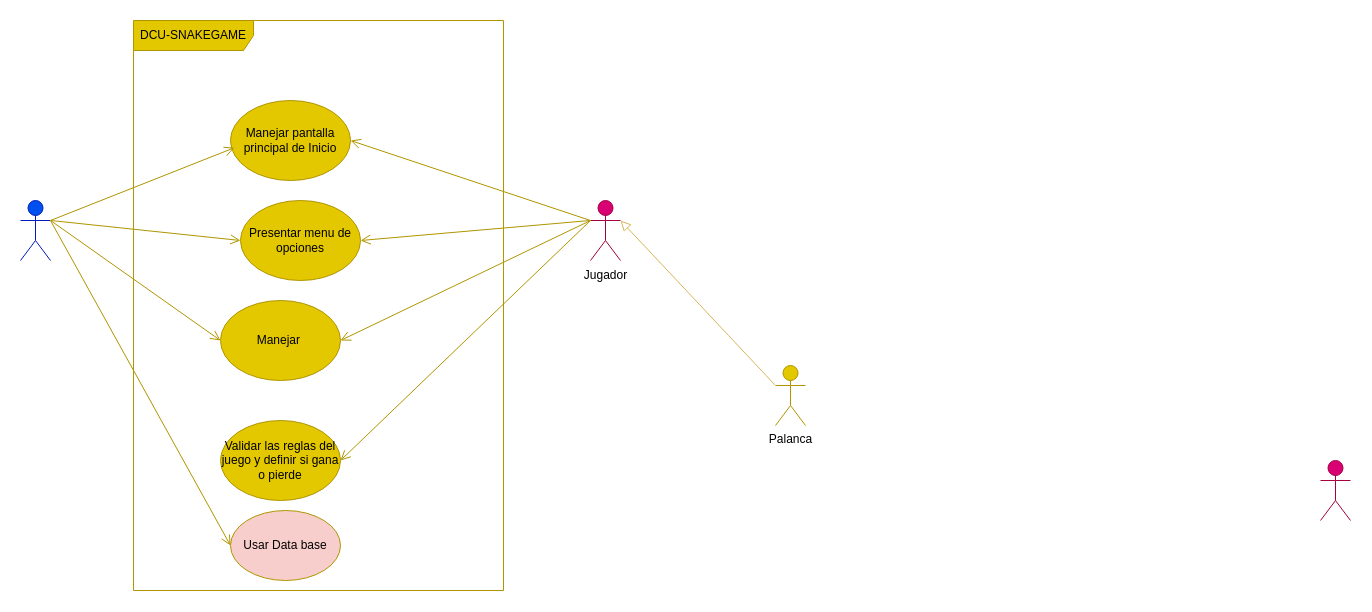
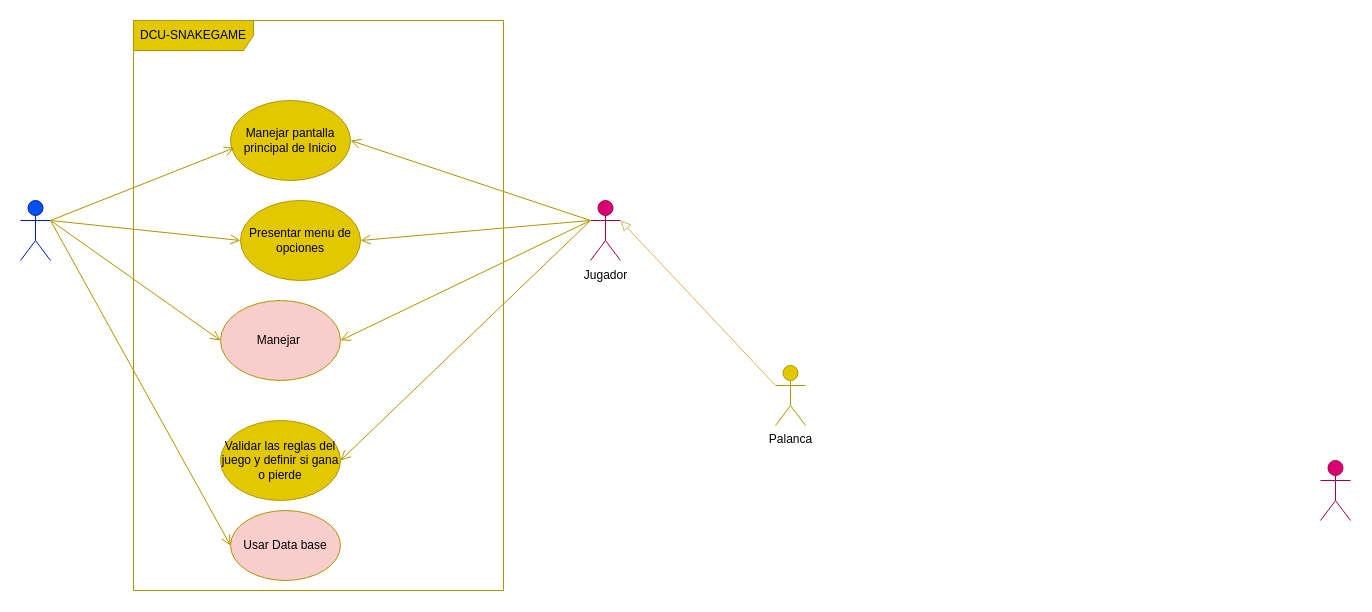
node "Manejar": fillcolor #e3c800 -> #f8cecc
